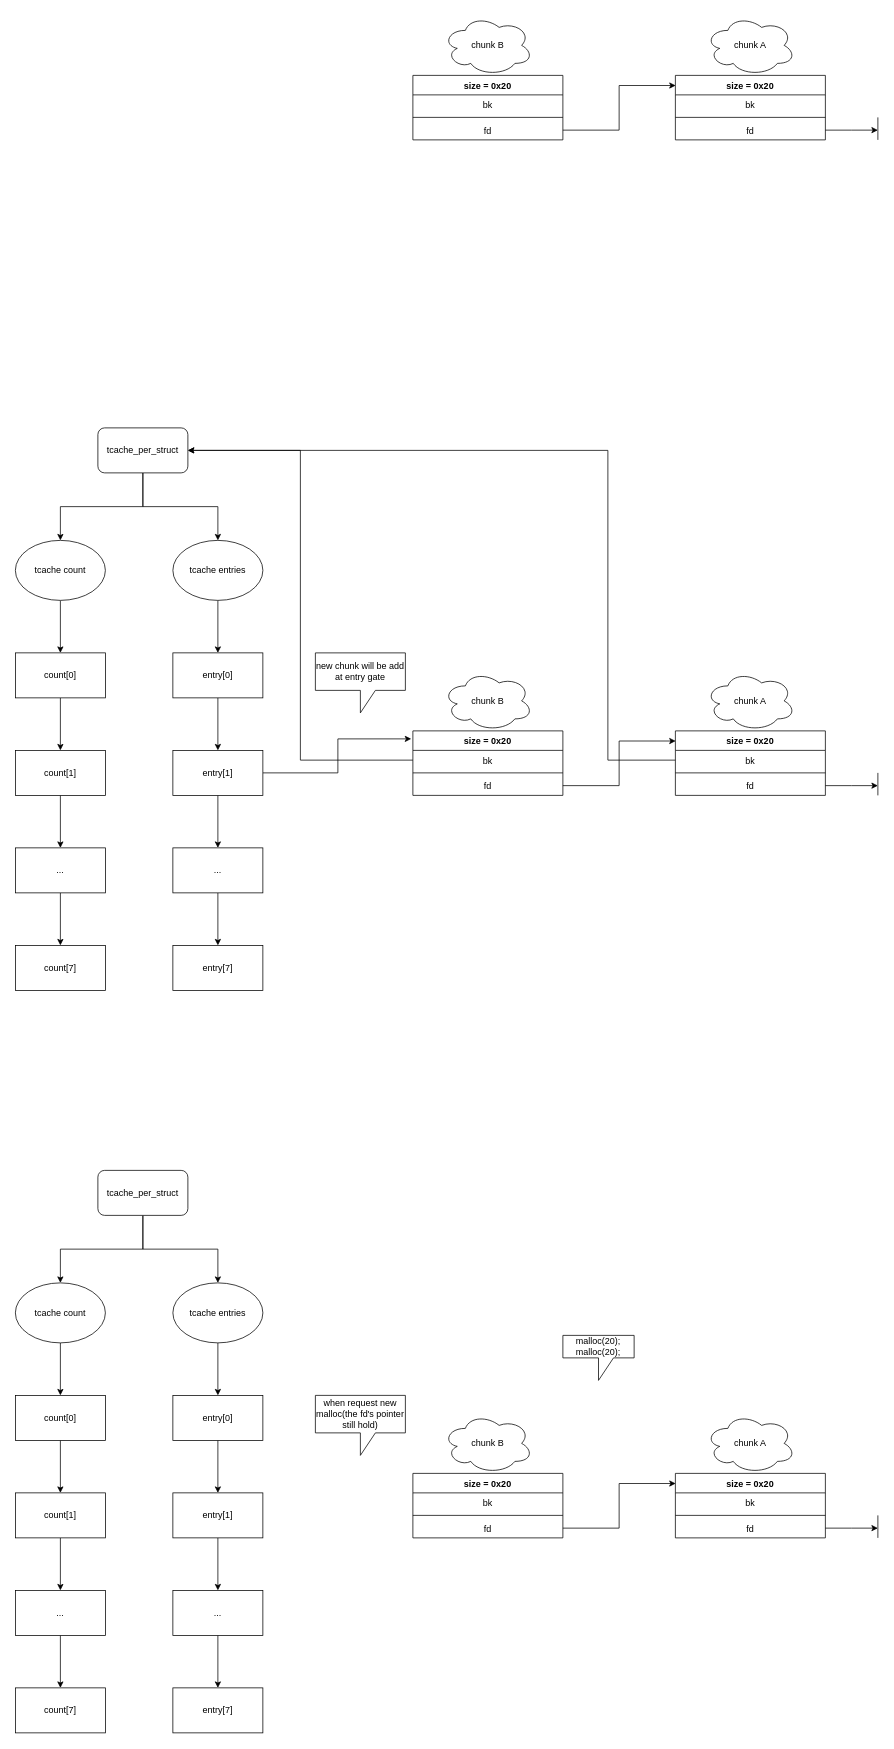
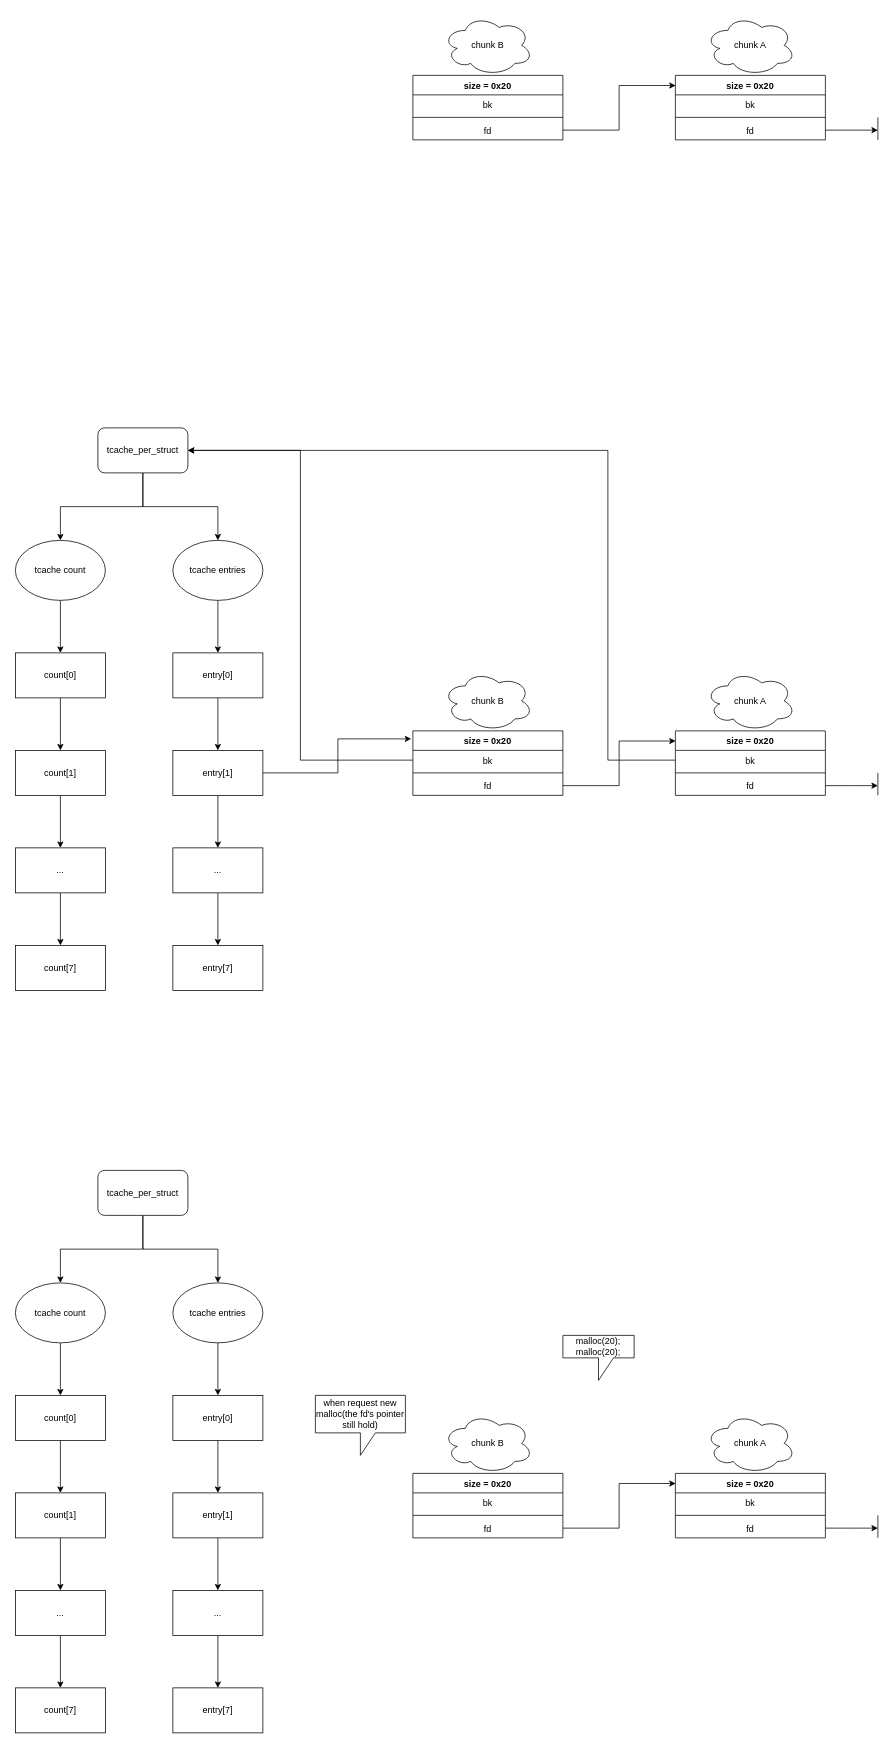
node "new chunk will be add at entry gate": removed
